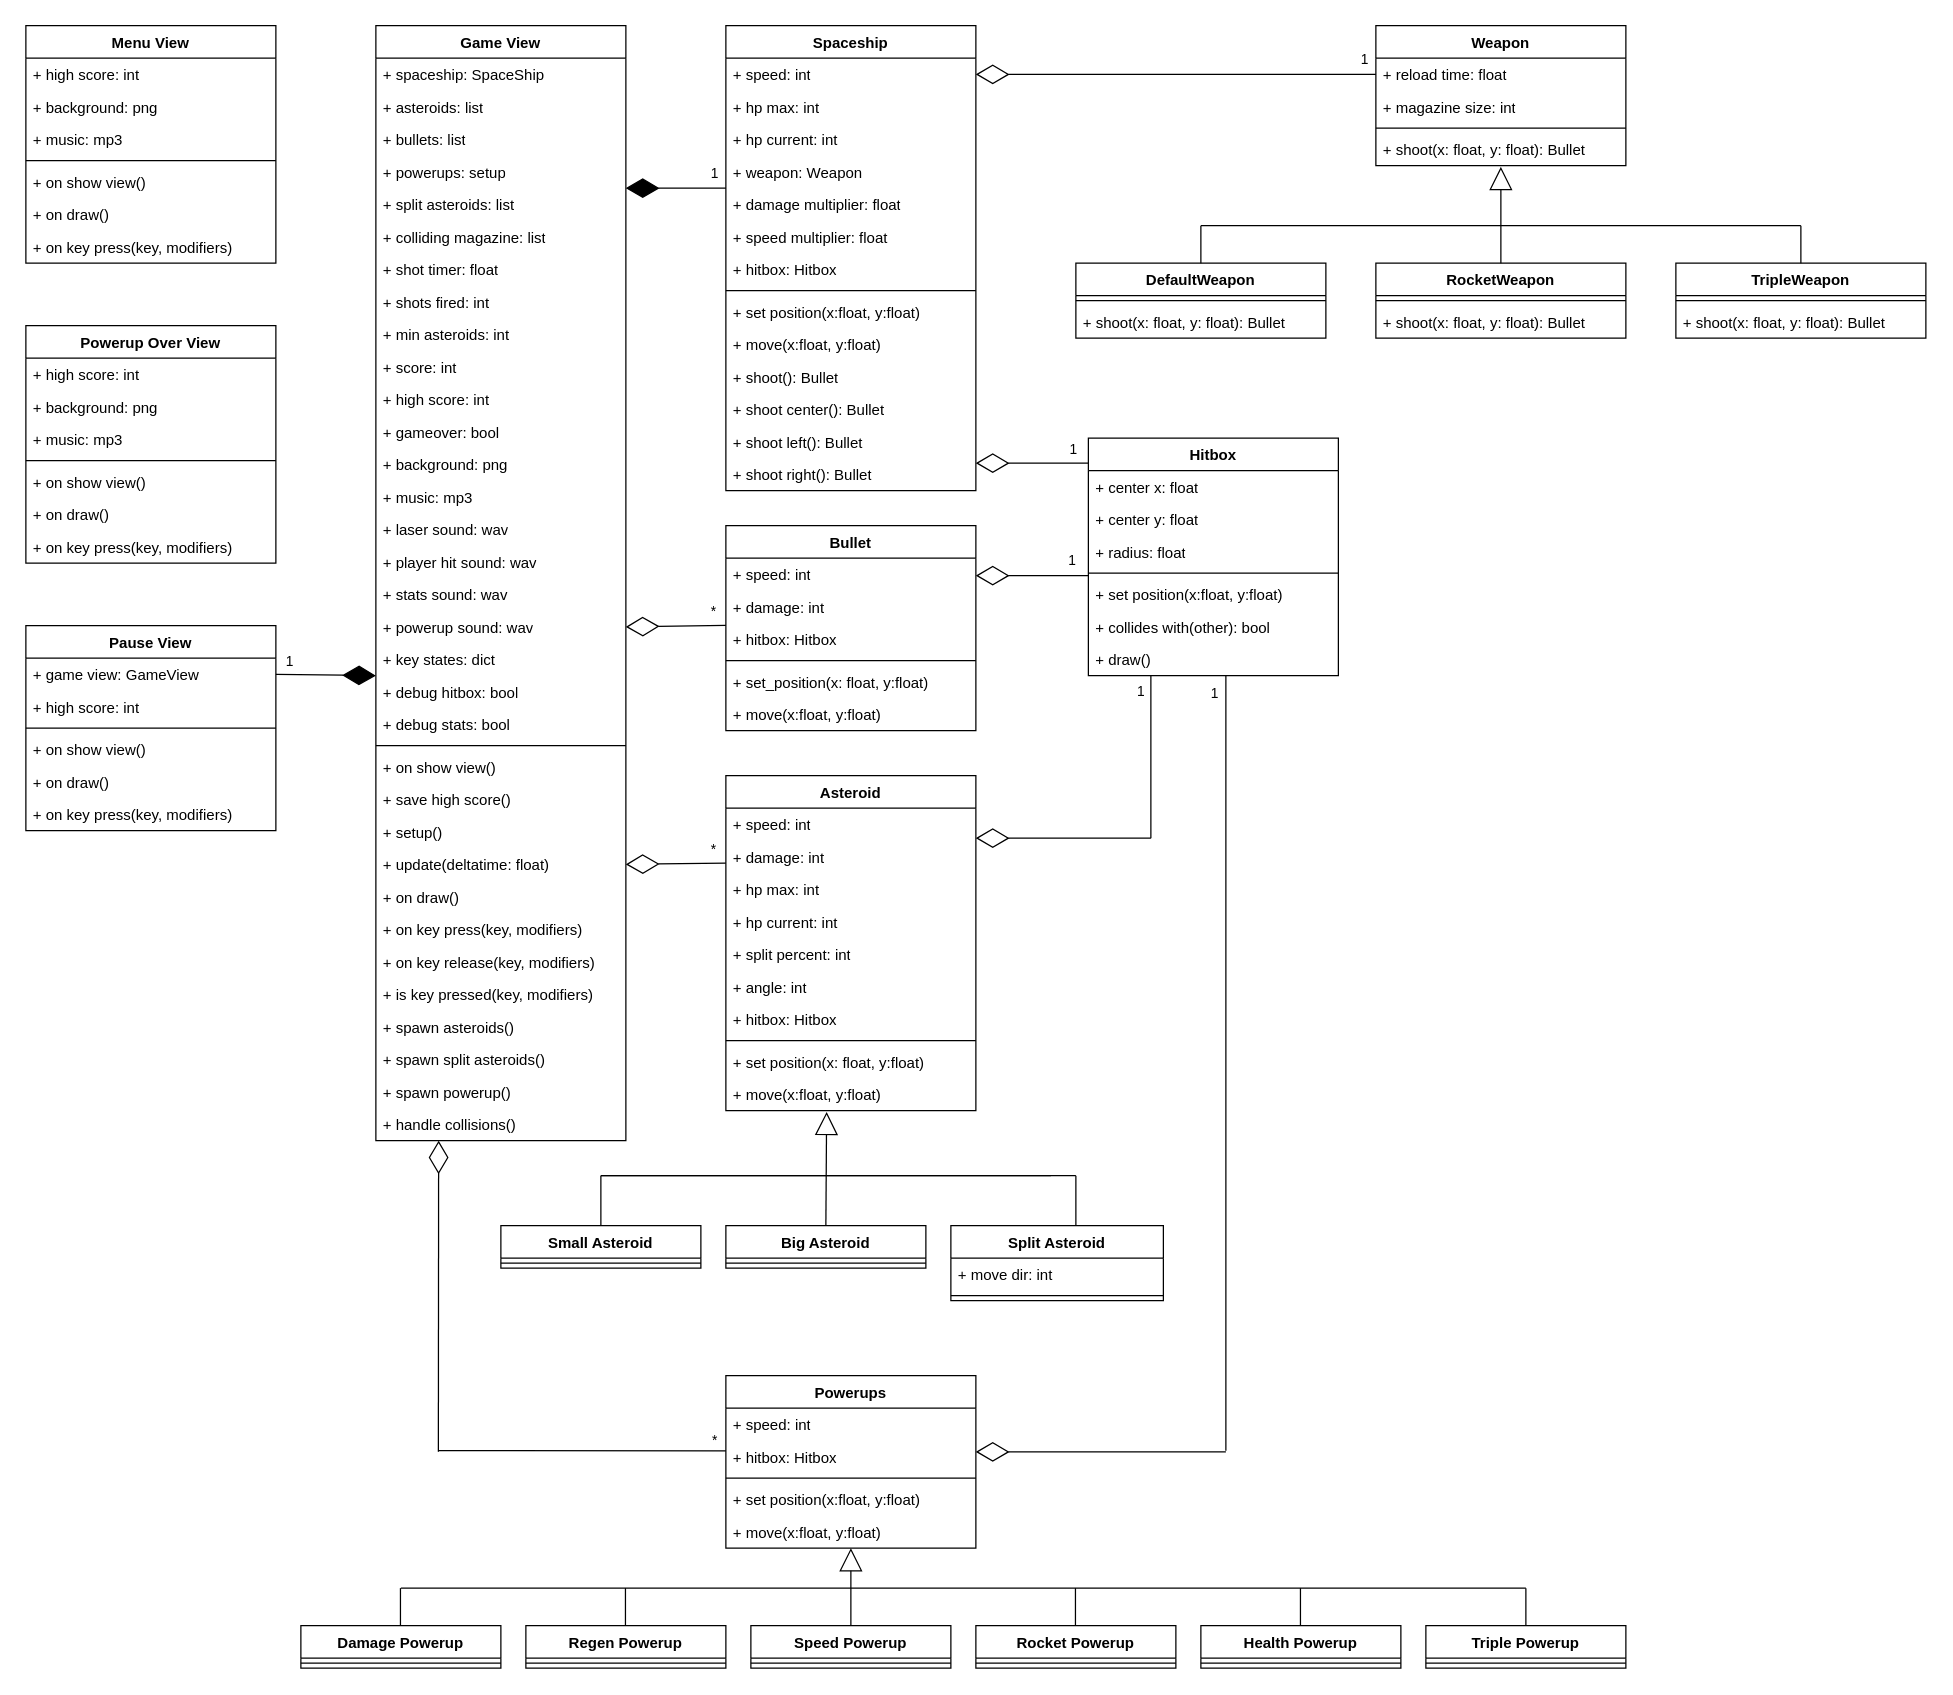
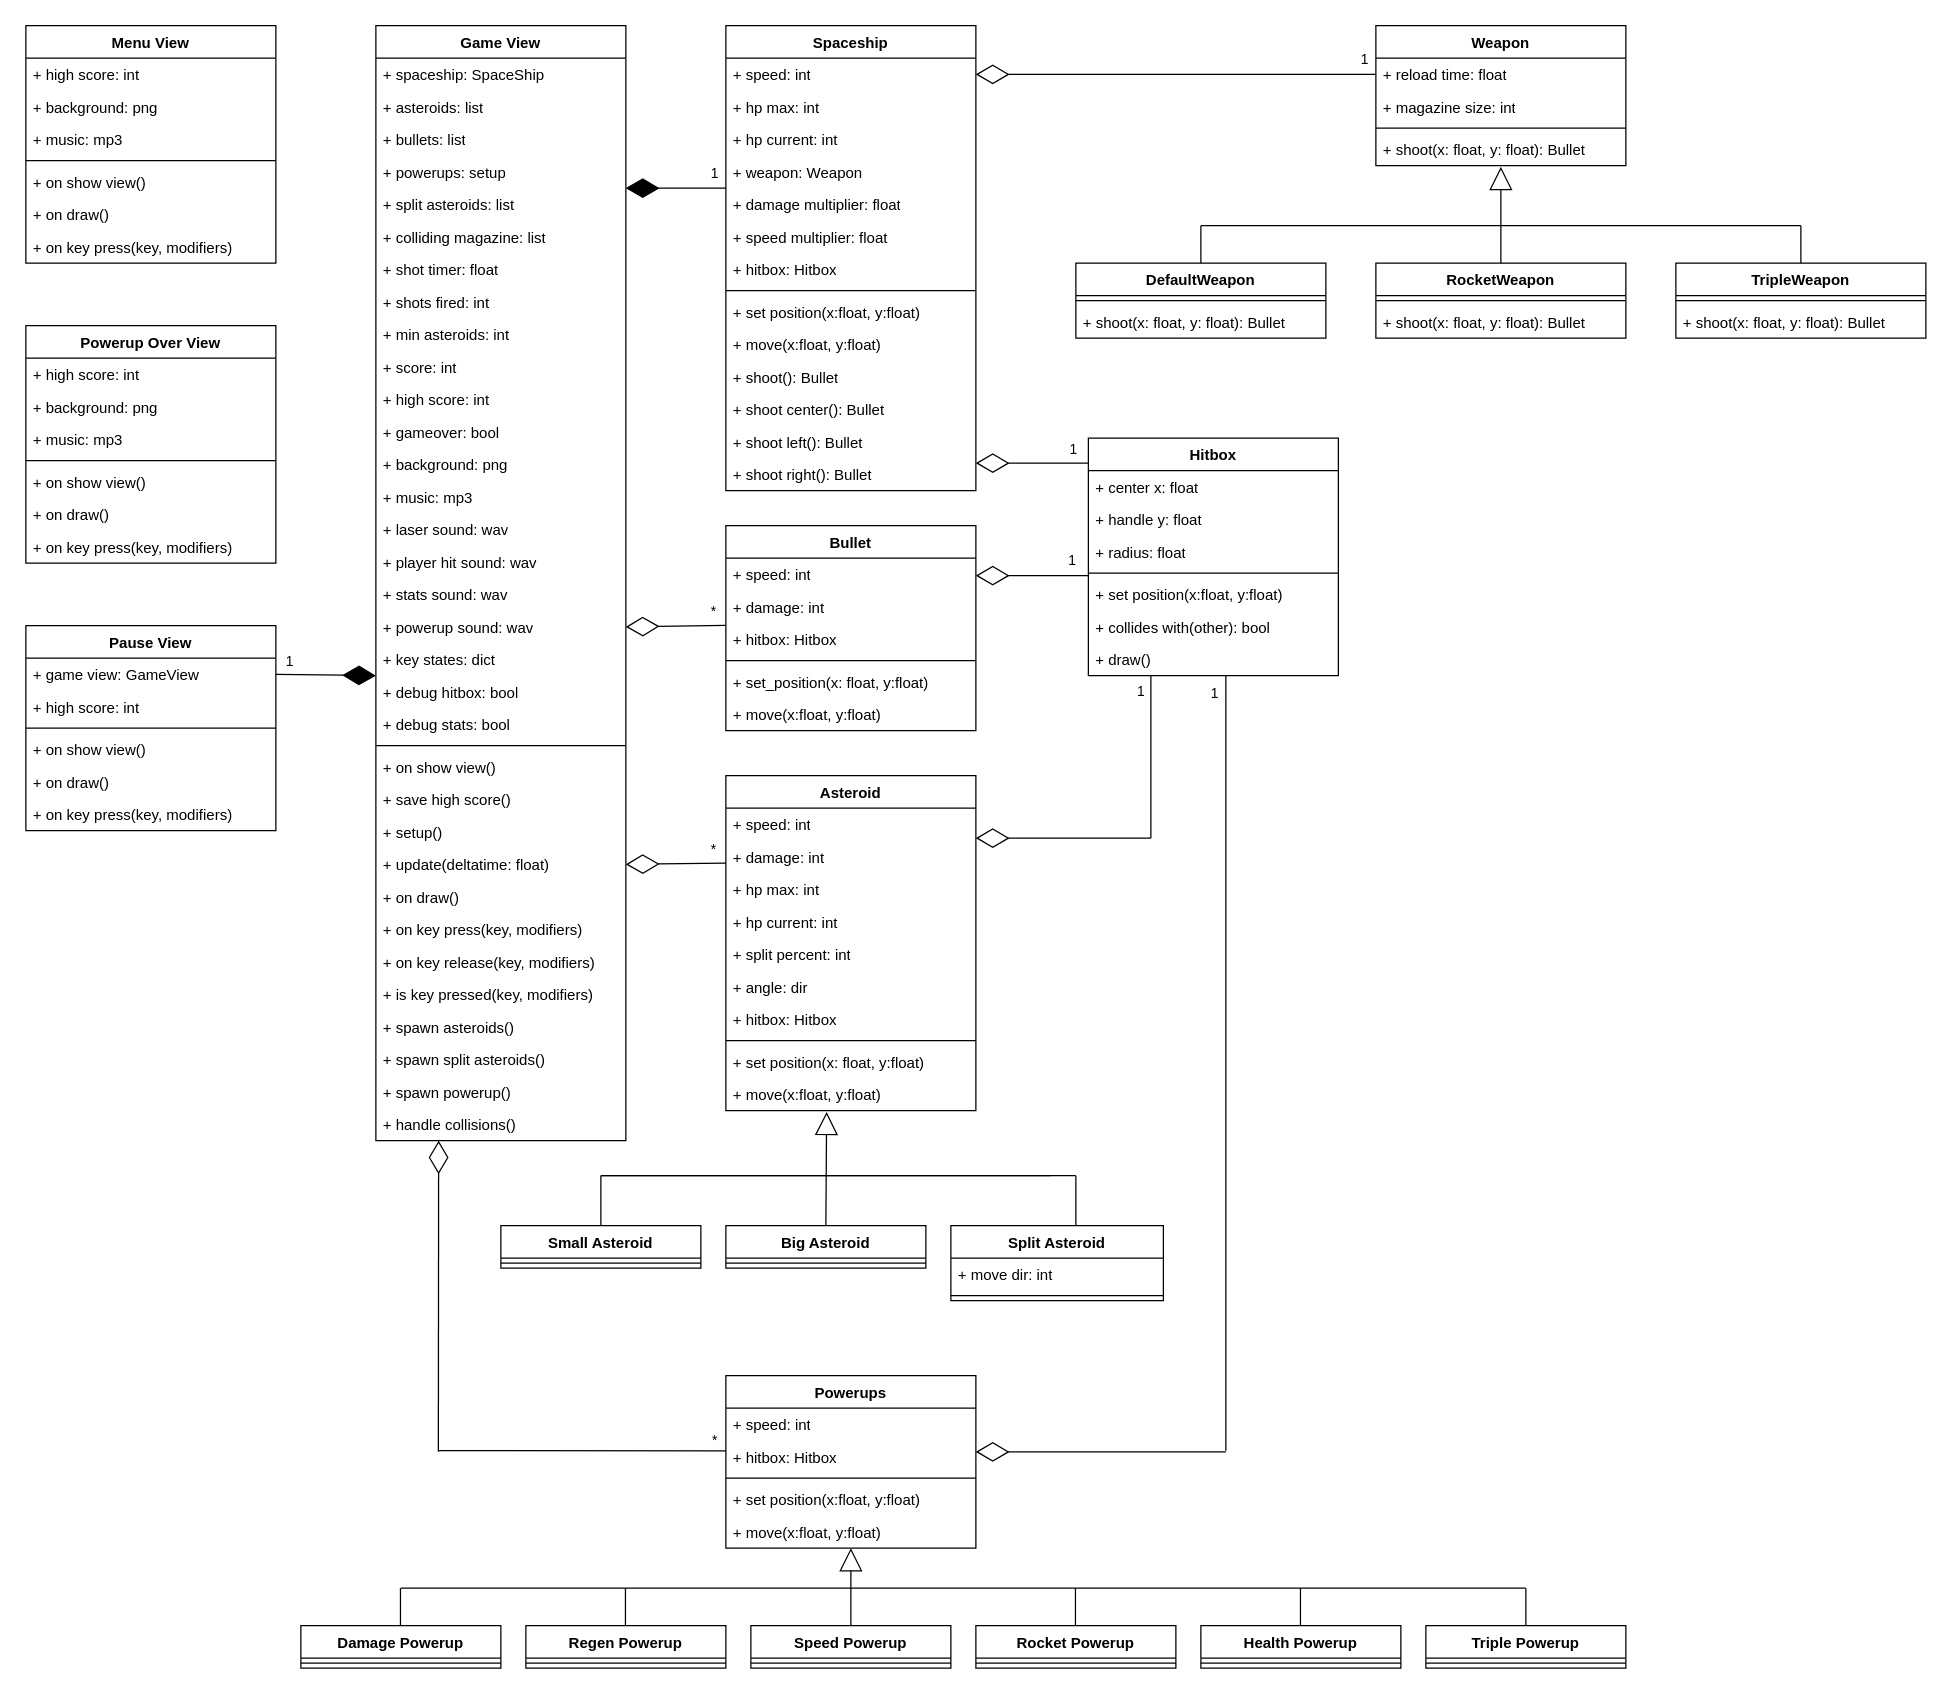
node "+ center y: float": label "+ center y: float" -> "+ handle y: float"
node "+ angle: int": label "+ angle: int" -> "+ angle: dir"
